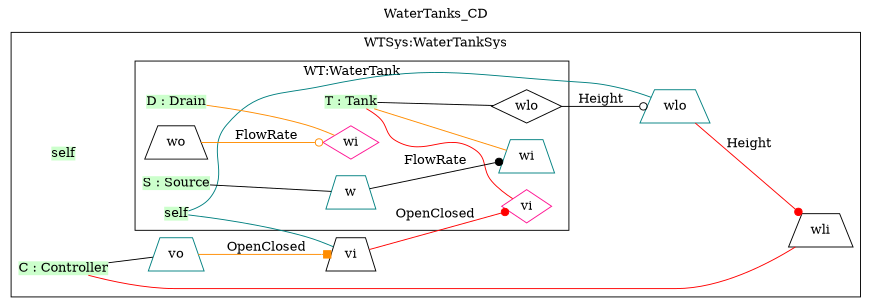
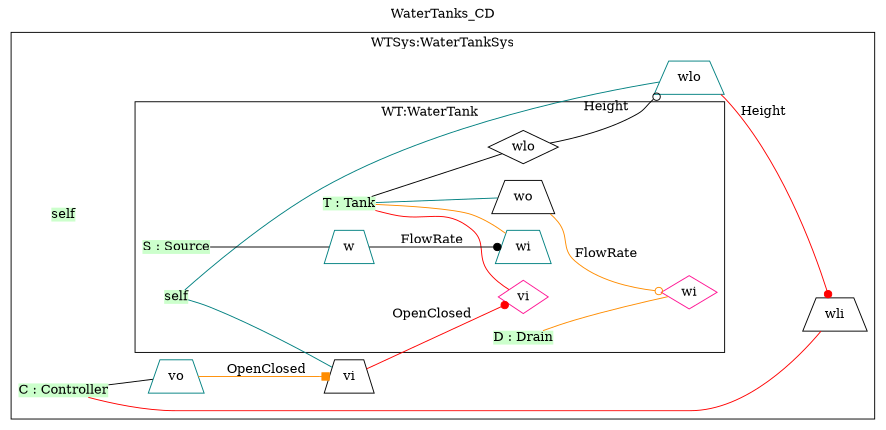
edge "wo" -- "T : Tank": added
